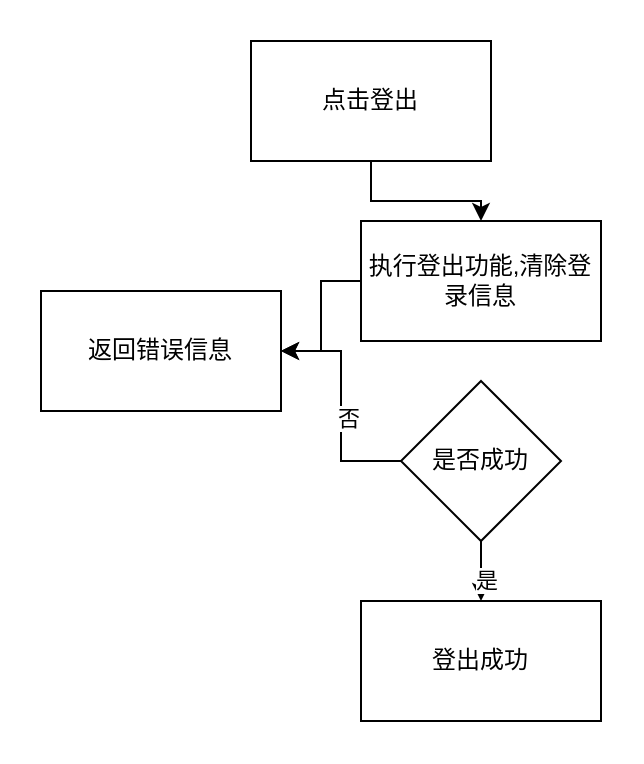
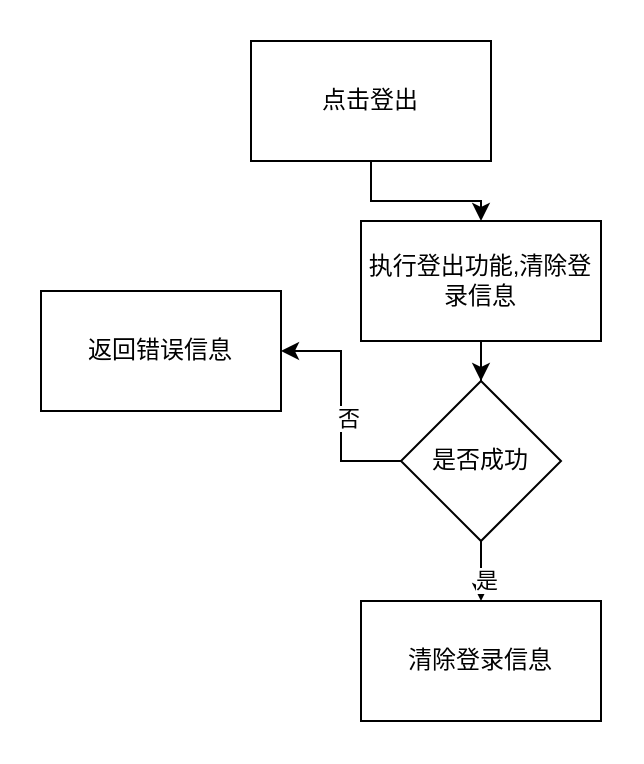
edge "执行登出功能,清除登录信息" -> "返回错误信息": now "执行登出功能,清除登录信息" -> "是否成功"
node "登出成功": label "登出成功" -> "清除登录信息"
